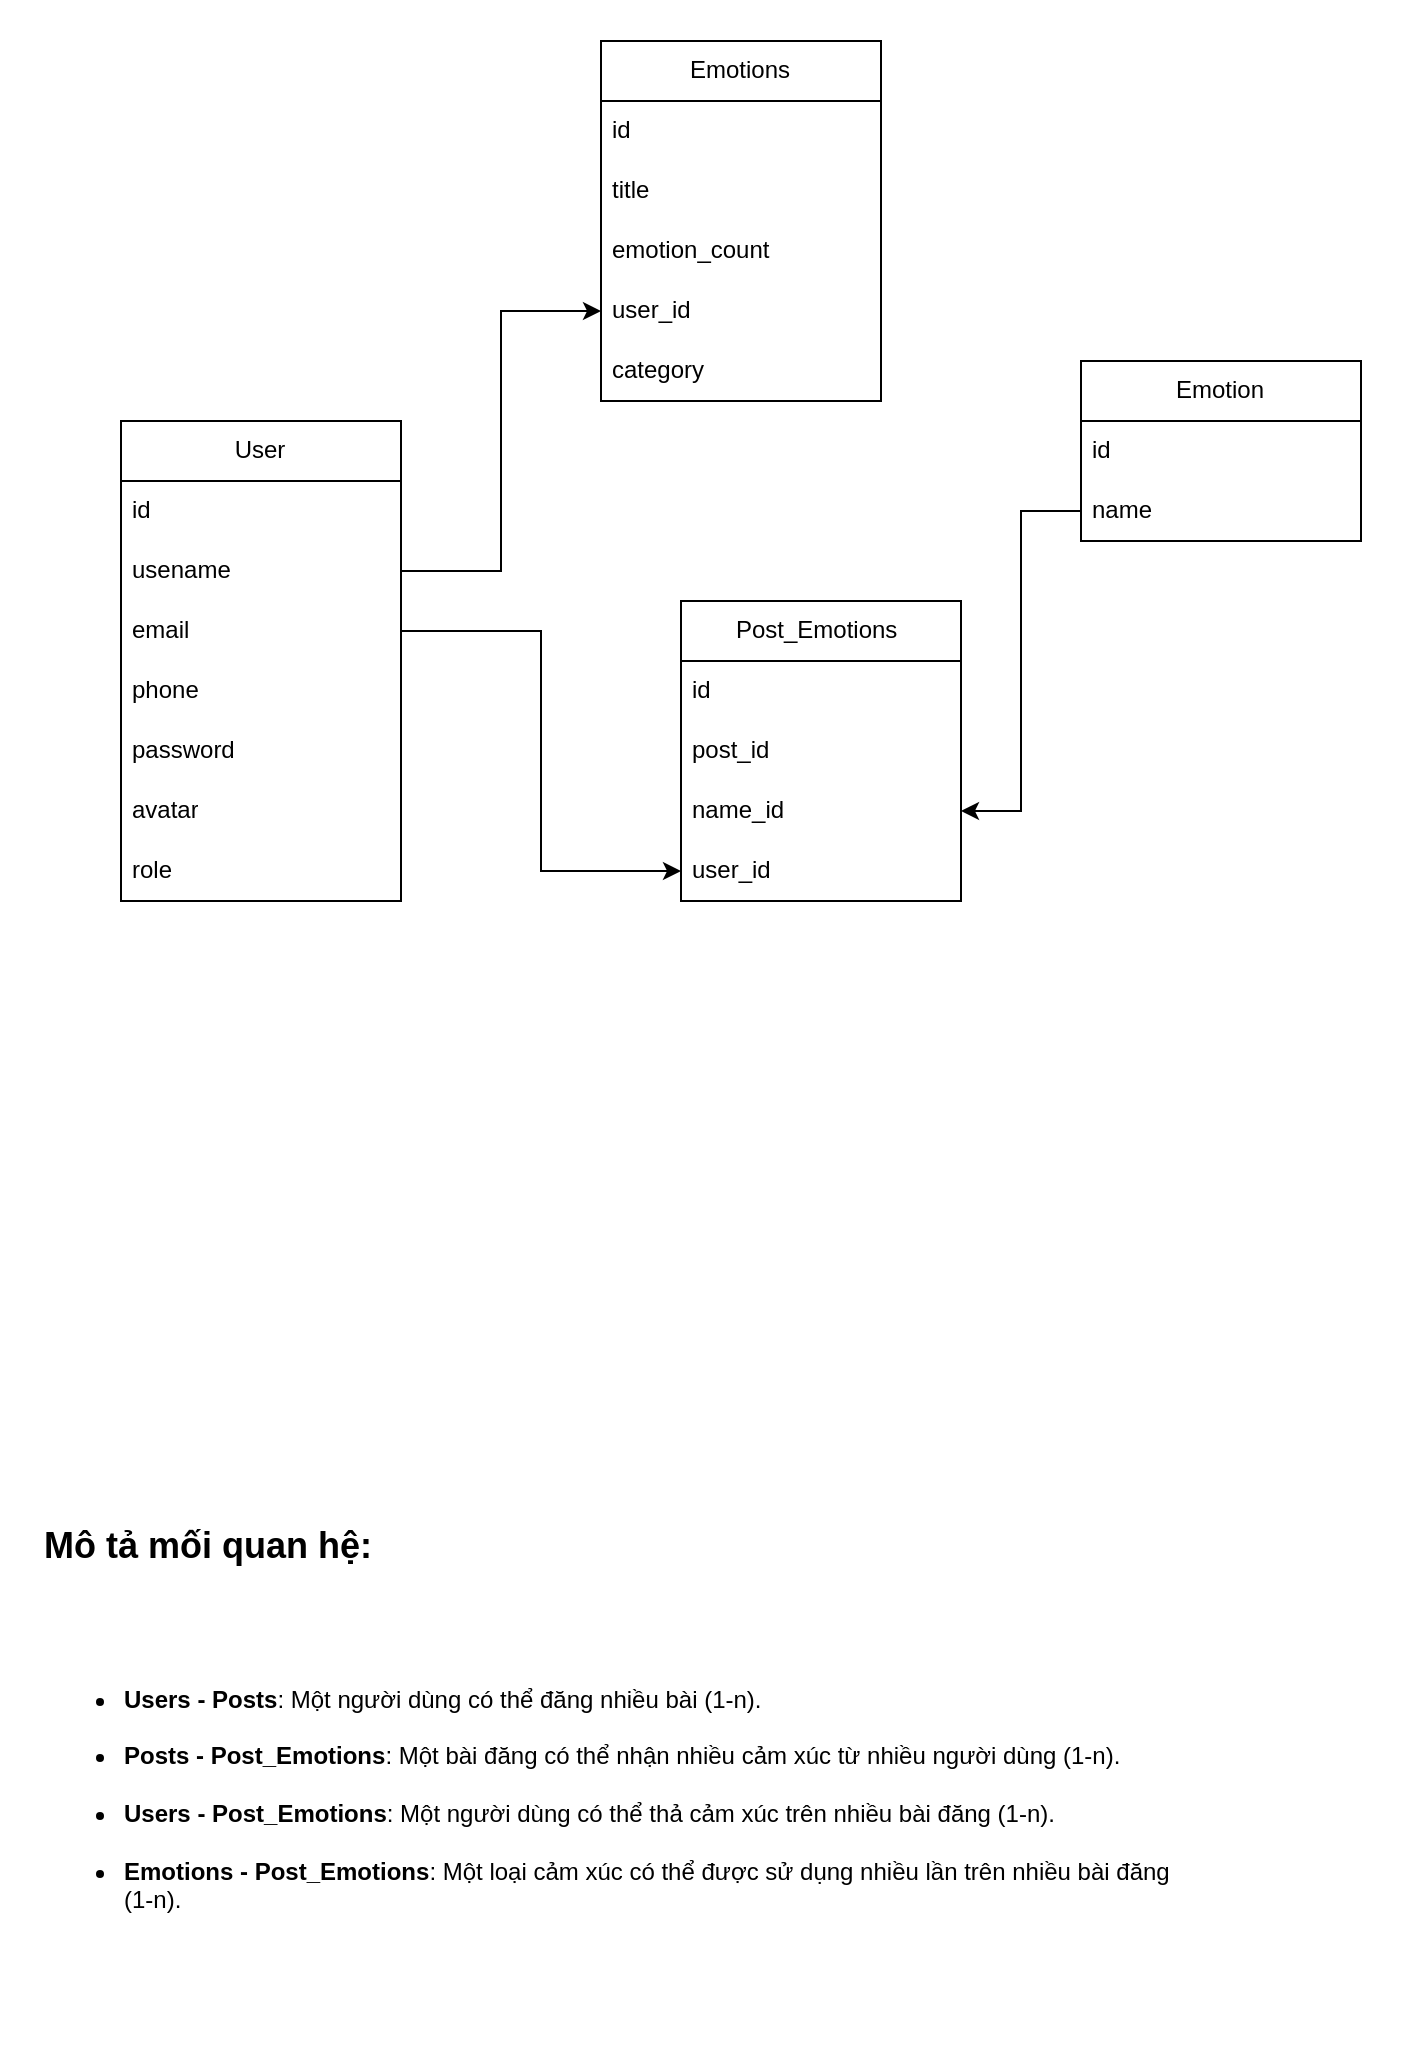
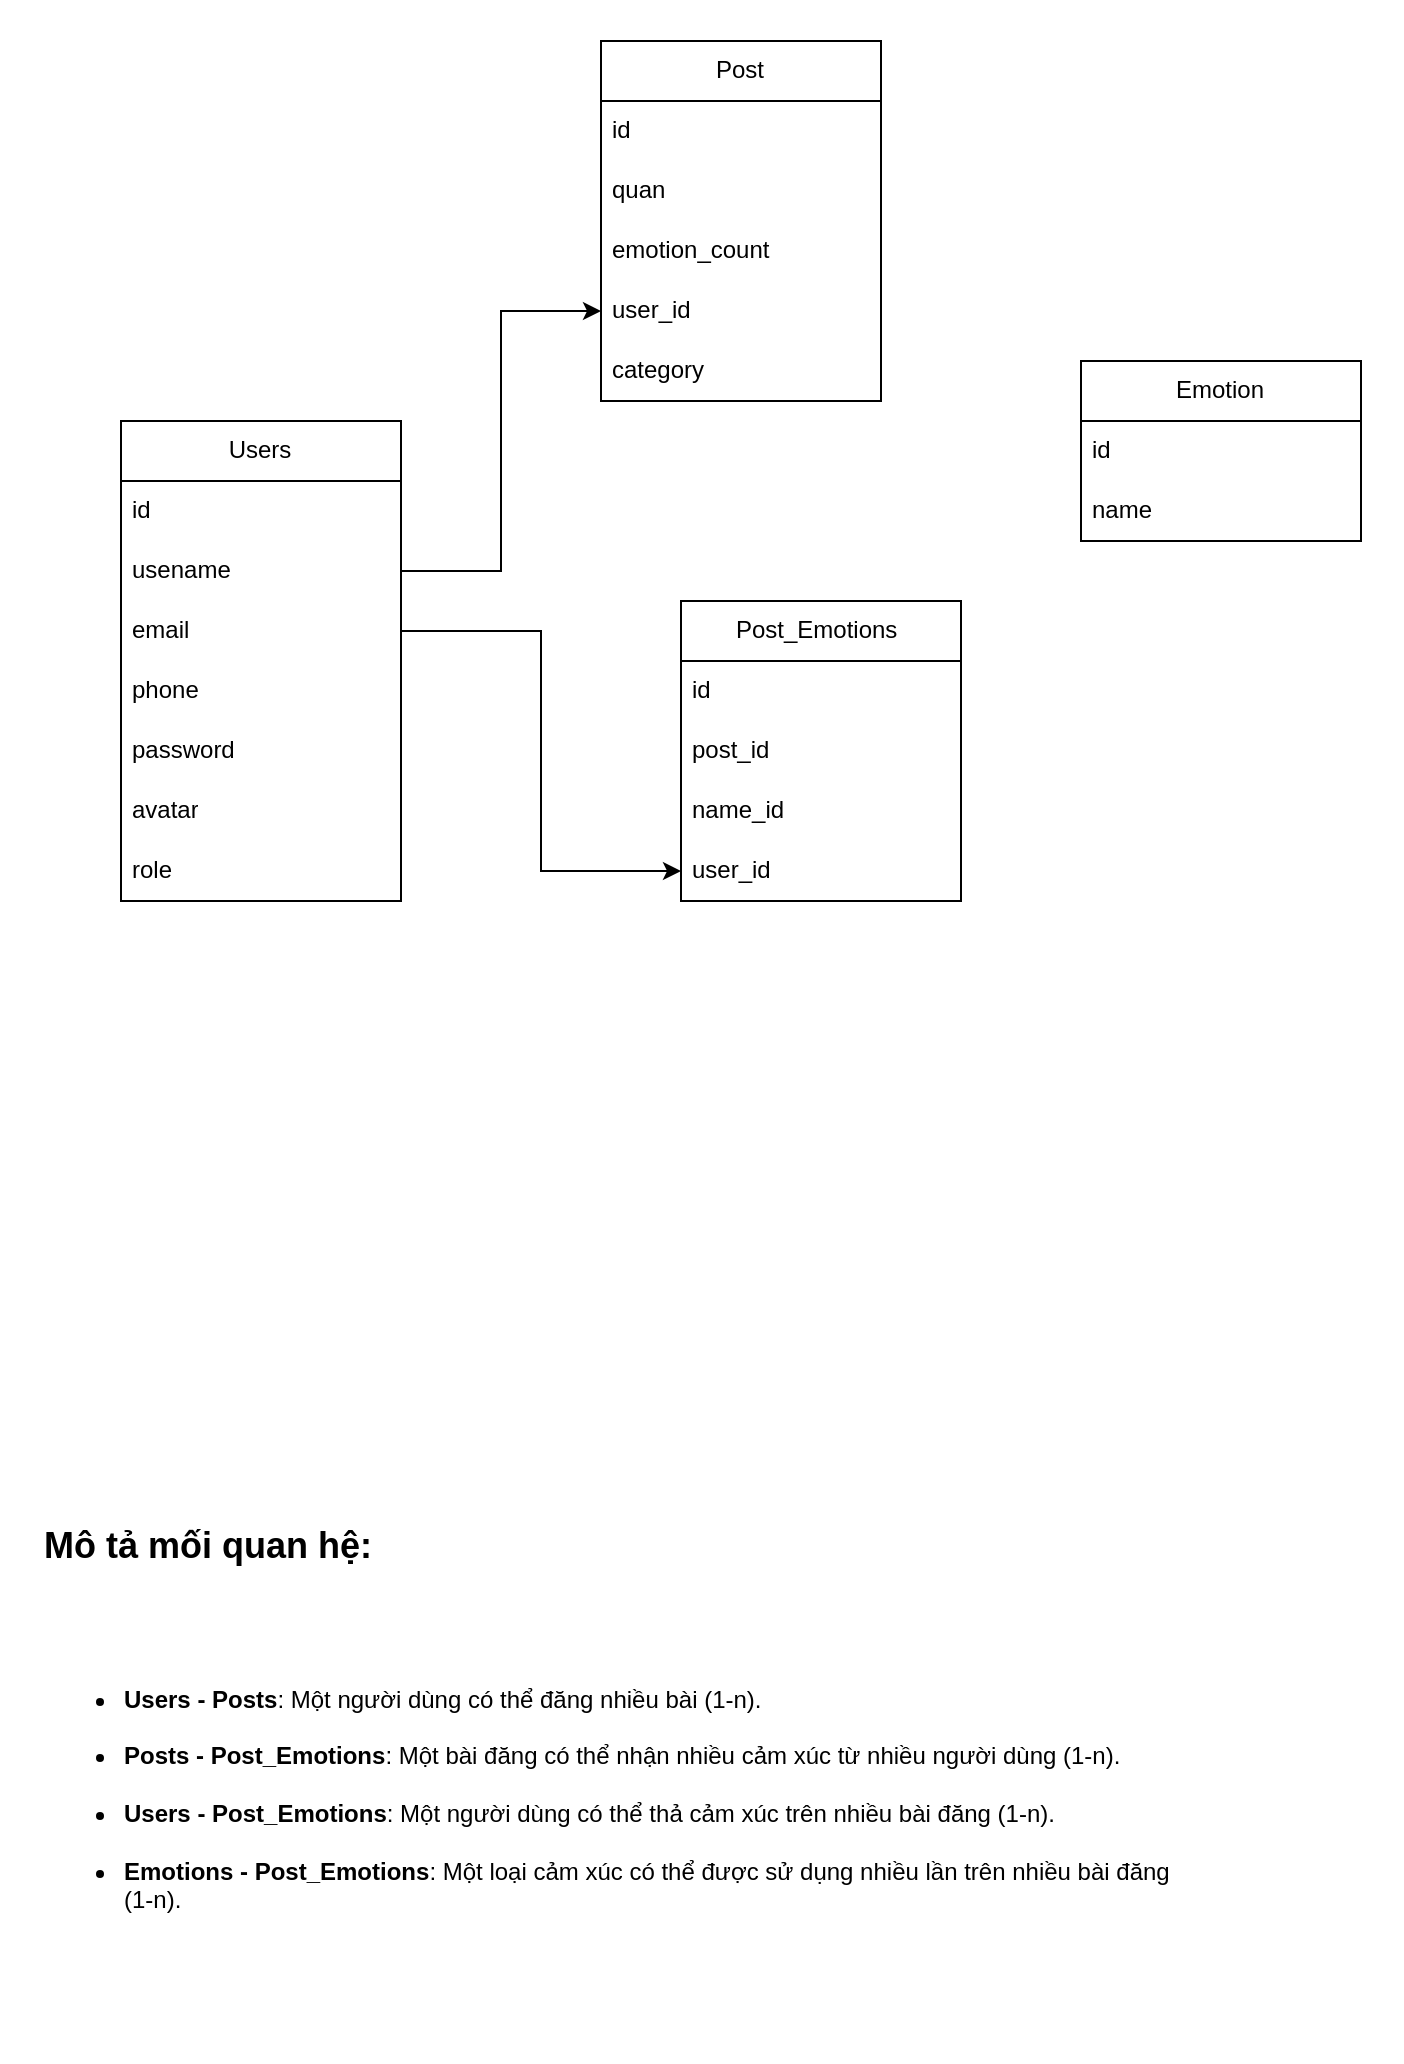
node "Emotions": label "Emotions" -> "Post"
node "title": label "title" -> "quan"
node "User": label "User" -> "Users"
edge "name" -> "name_id": removed
